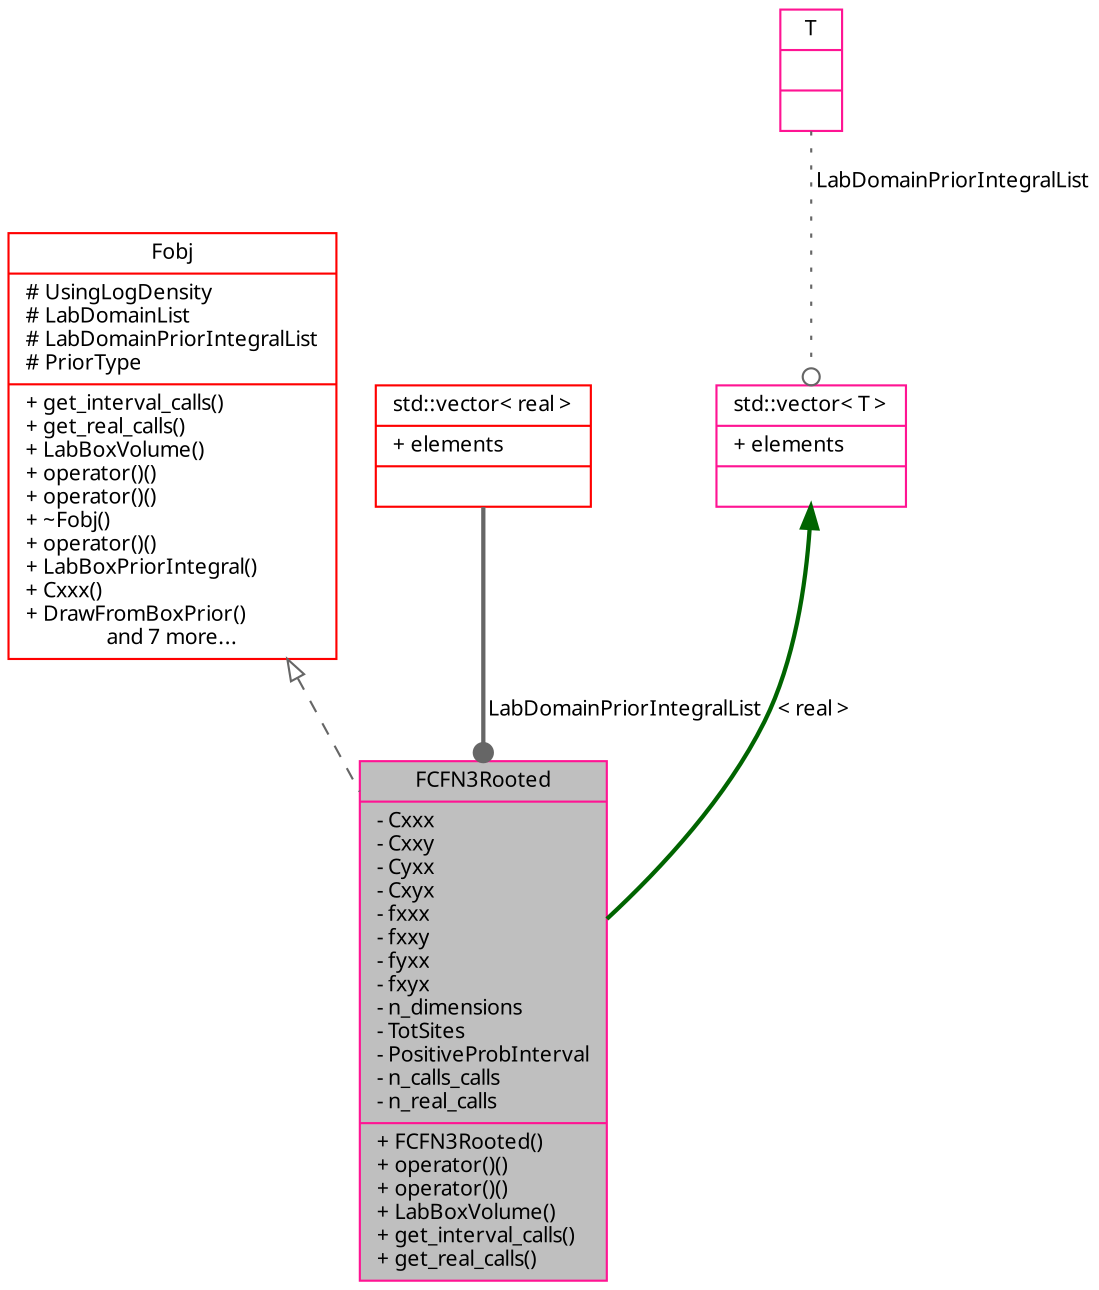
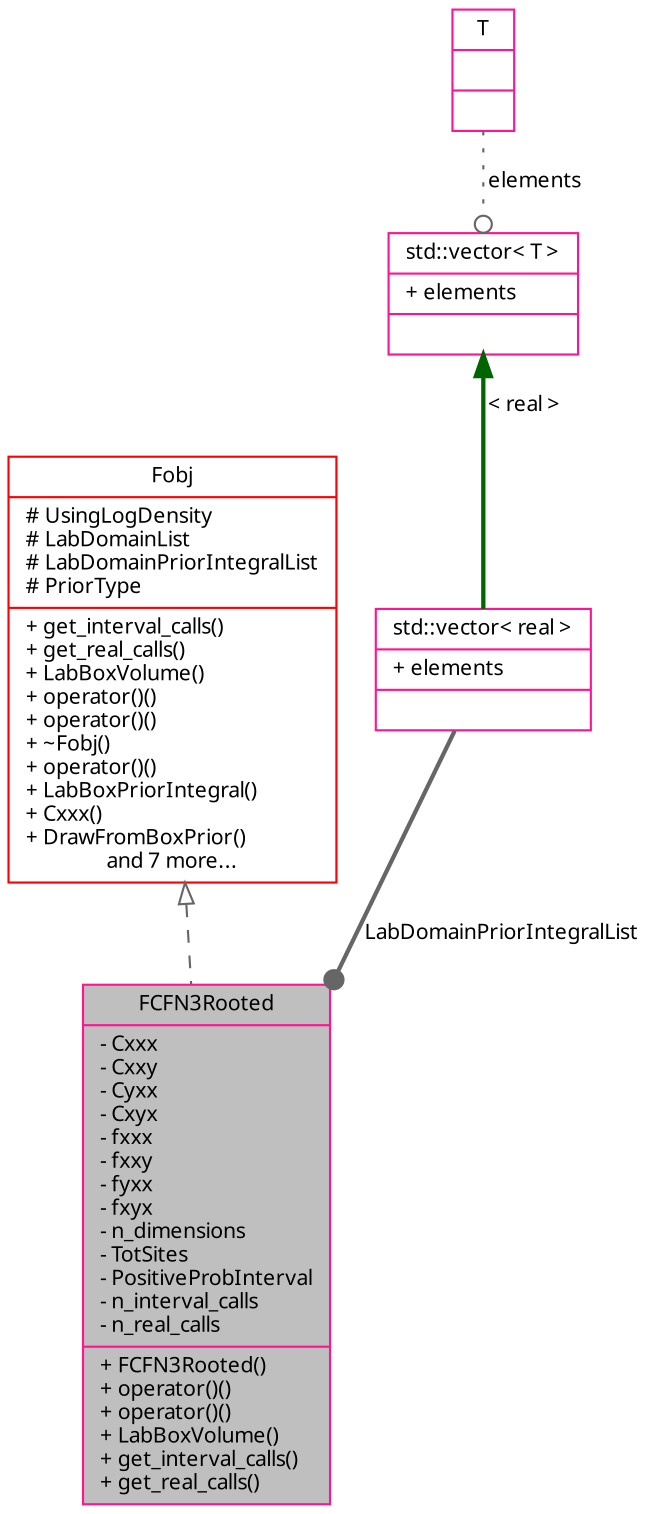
edge "T" -> "std::vector< T >": label " LabDomainPriorIntegralList" -> " elements"
node "std::vector< real >": color red -> deeppink
edge "FCFN3Rooted" -> "std::vector< T >": now "std::vector< real >" -> "std::vector< T >"
node "FCFN3Rooted": text "- n_calls_calls" -> "- n_interval_calls"
